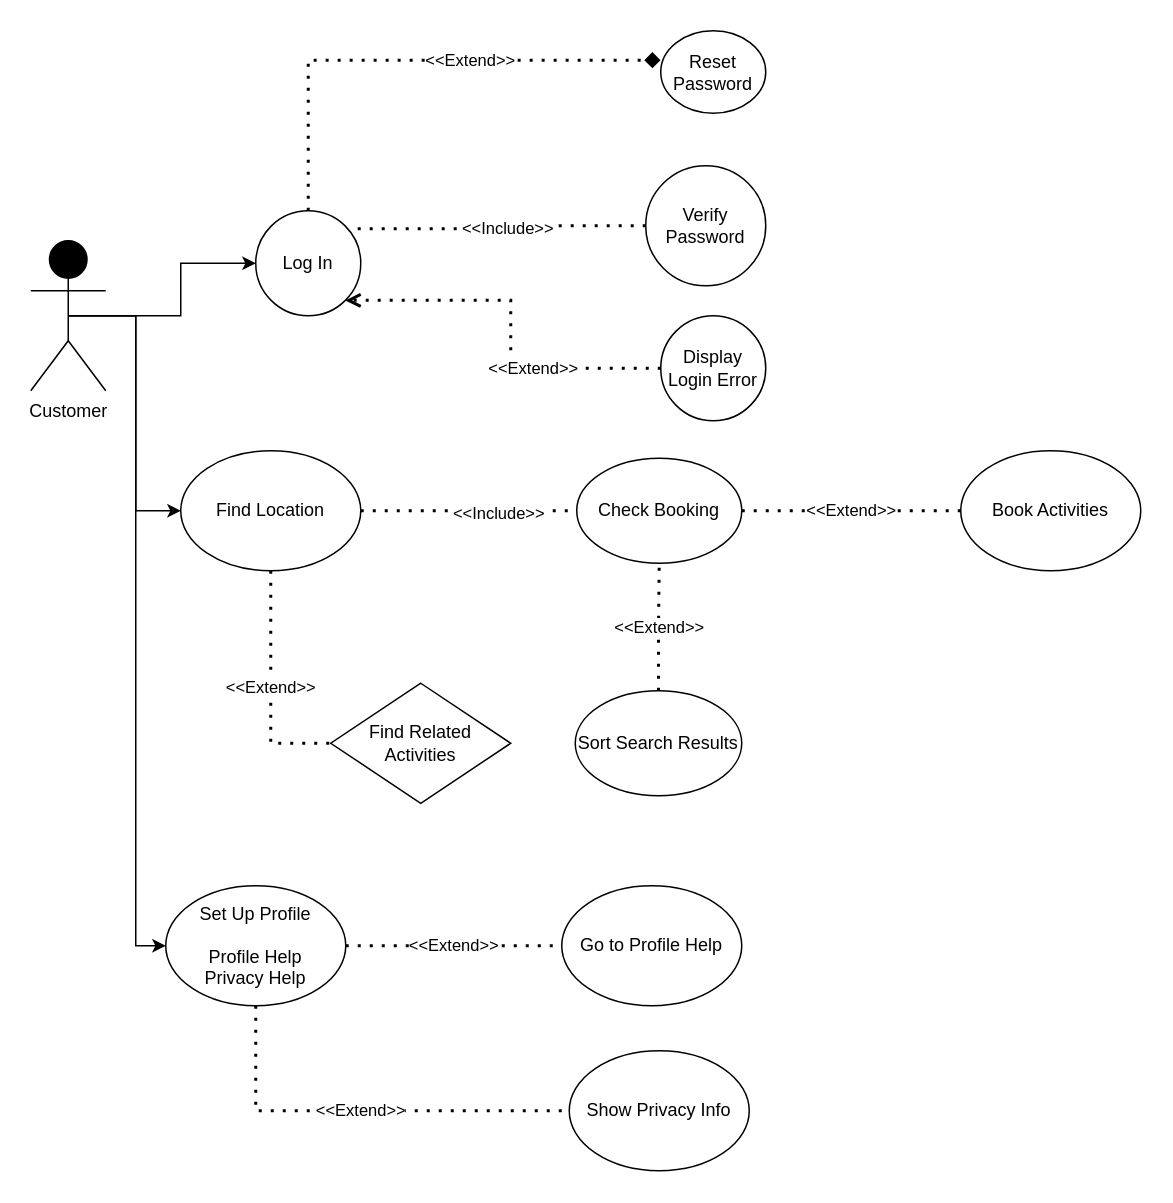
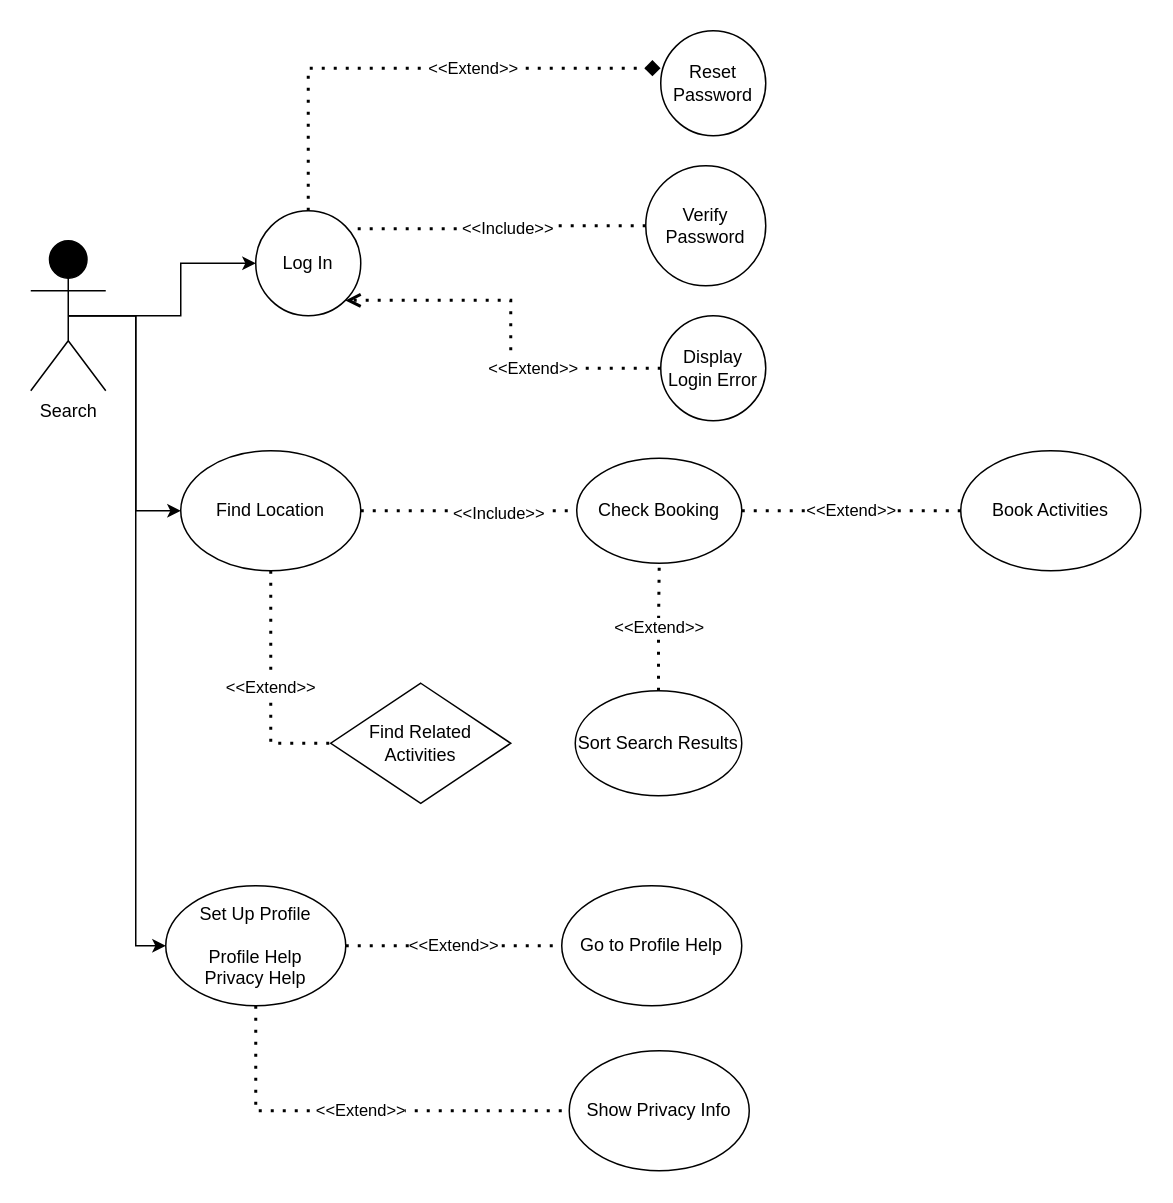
node "Reset Password": size 105x83 -> 105x105
node "Customer": label "Customer" -> "Search"
